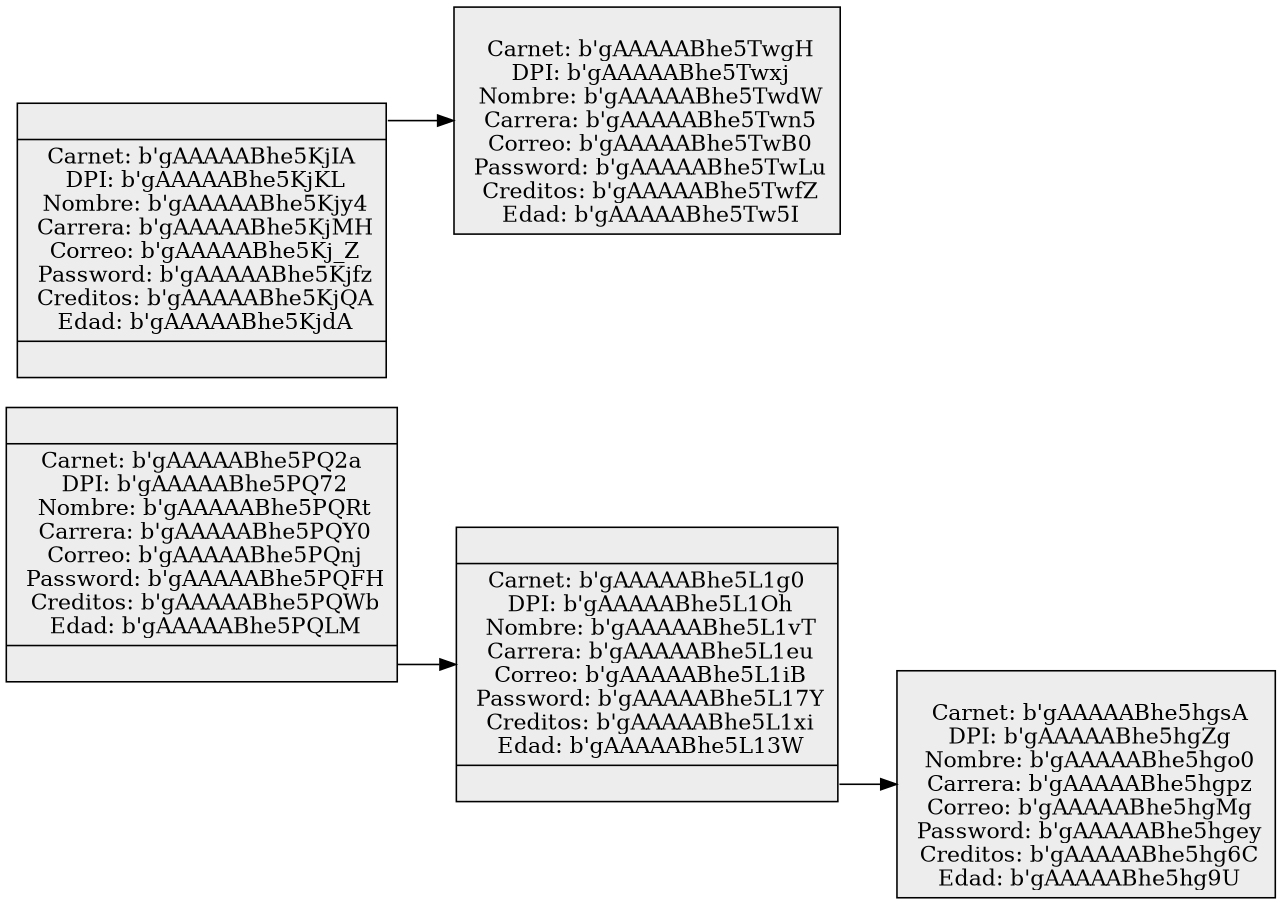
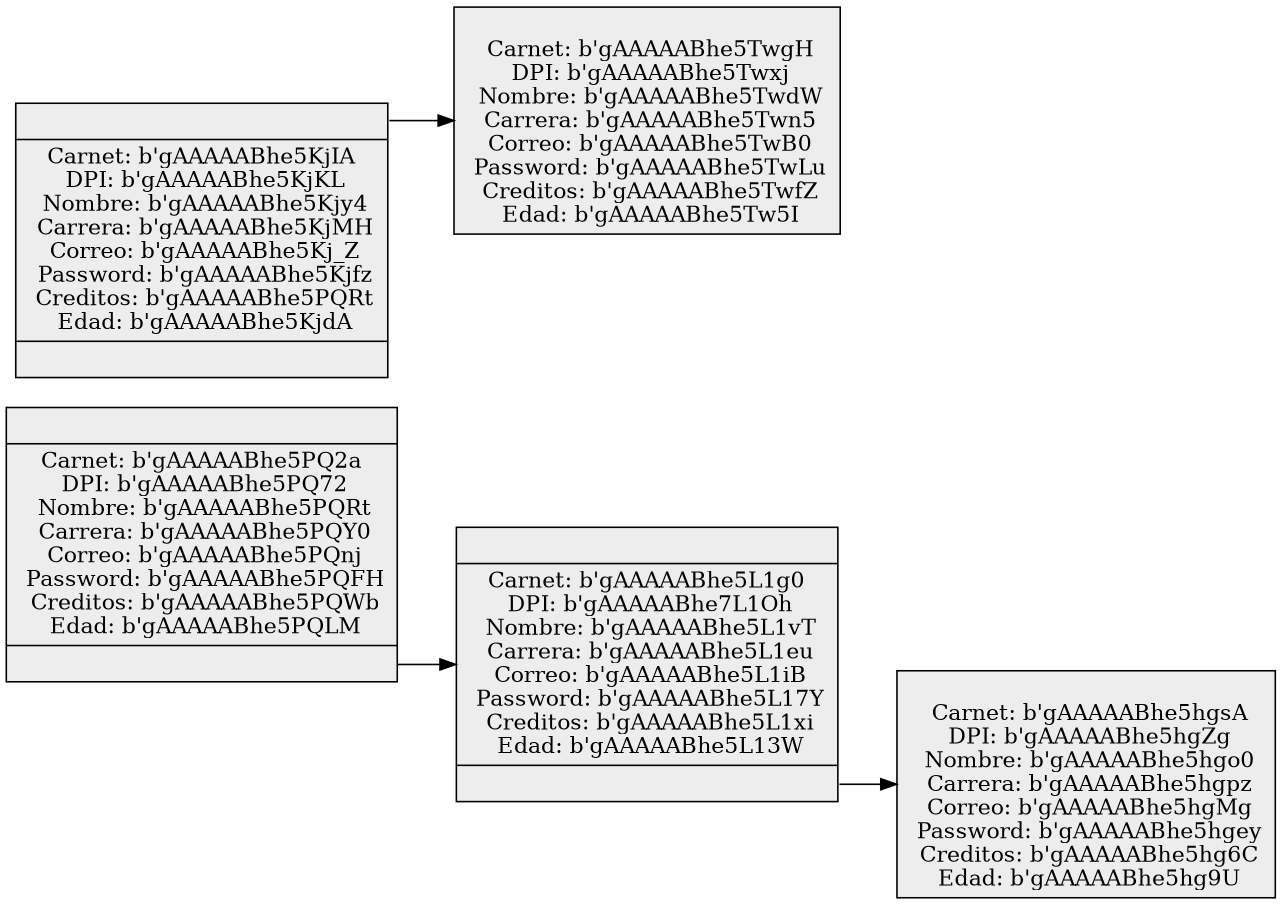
node "Carnet: b'gAAAAABhe5KjIA": text "Creditos: b'gAAAAABhe5KjQA" -> "Creditos: b'gAAAAABhe5PQRt"
node "Carnet: b'gAAAAABhe5L1g0": text "DPI: b'gAAAAABhe5L1Oh" -> "DPI: b'gAAAAABhe7L1Oh"
